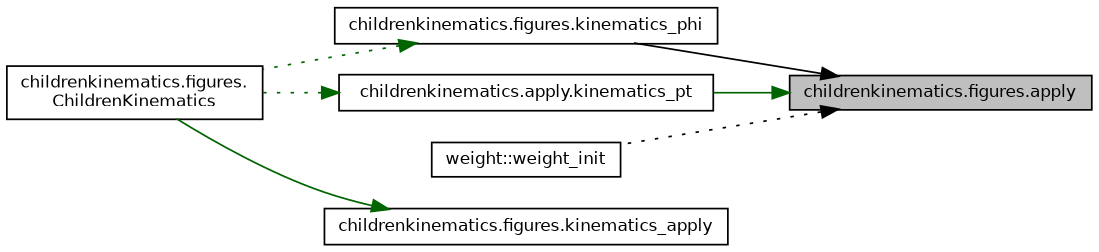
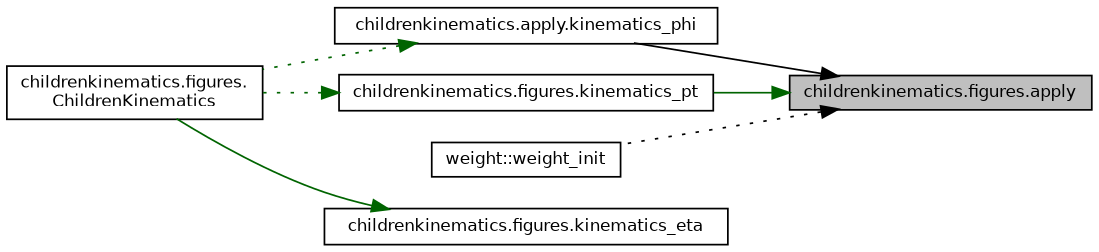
node "childrenkinematics.figures.kinematics_phi": label "childrenkinematics.figures.kinematics_phi" -> "childrenkinematics.apply.kinematics_phi"
node "childrenkinematics.apply.kinematics_pt": label "childrenkinematics.apply.kinematics_pt" -> "childrenkinematics.figures.kinematics_pt"
node "childrenkinematics.figures.kinematics_apply": label "childrenkinematics.figures.kinematics_apply" -> "childrenkinematics.figures.kinematics_eta"
